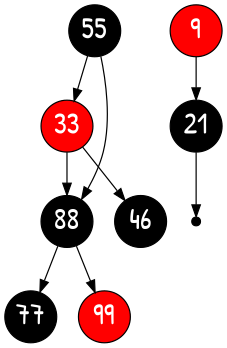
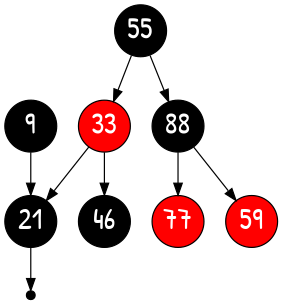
node "9": fillcolor red -> black
edge "33" -> "88": now "33" -> "21"
node "77": fillcolor black -> red
node "99": label "99" -> "59"
